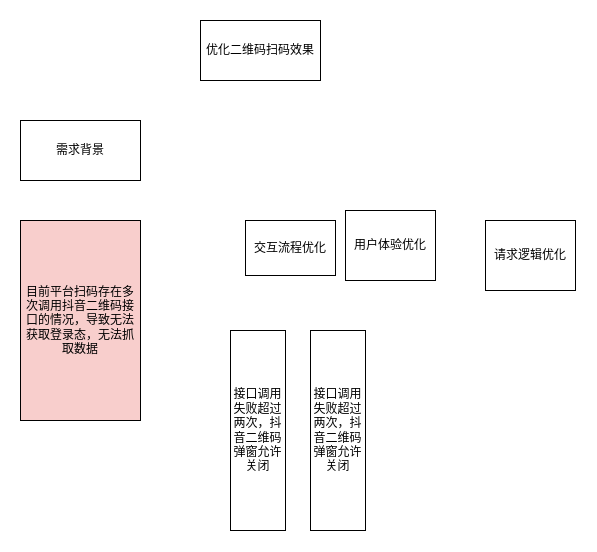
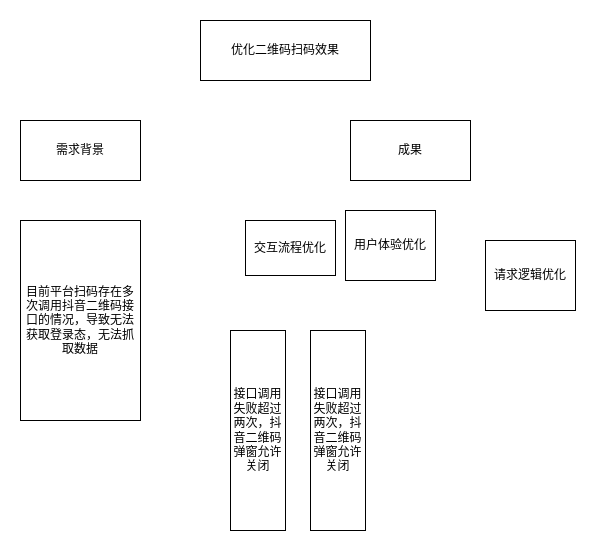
node "优化二维码扫码效果": size 120x60 -> 170x60
node "成果": added
node "请求逻辑优化": moved (531, 256) -> (531, 276)
node "目前平台扫码存在多次调用抖音二维码接口的情况，导致无法获取登录态，无法抓取数据": fillcolor #f8cecc -> #ffffff
